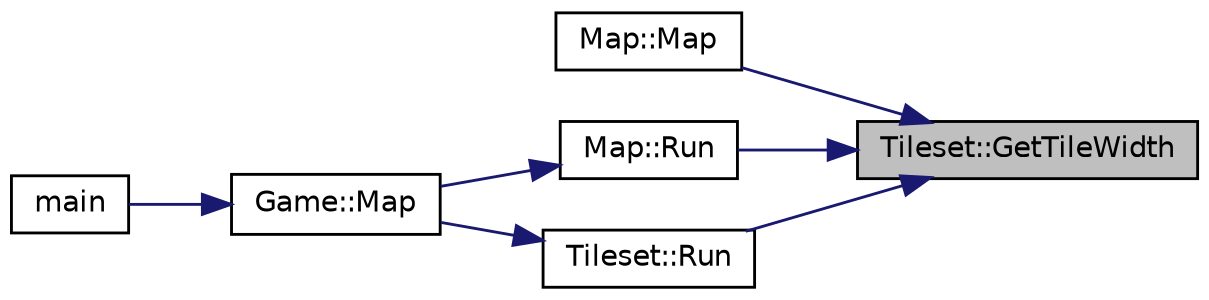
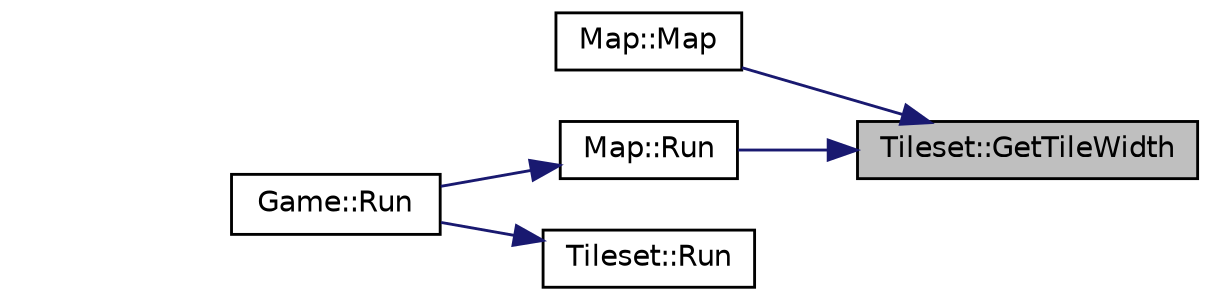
node "main": removed
node "Game::Map": label "Game::Map" -> "Game::Run"
edge "Tileset::Run" -> "Tileset::GetTileWidth": removed
